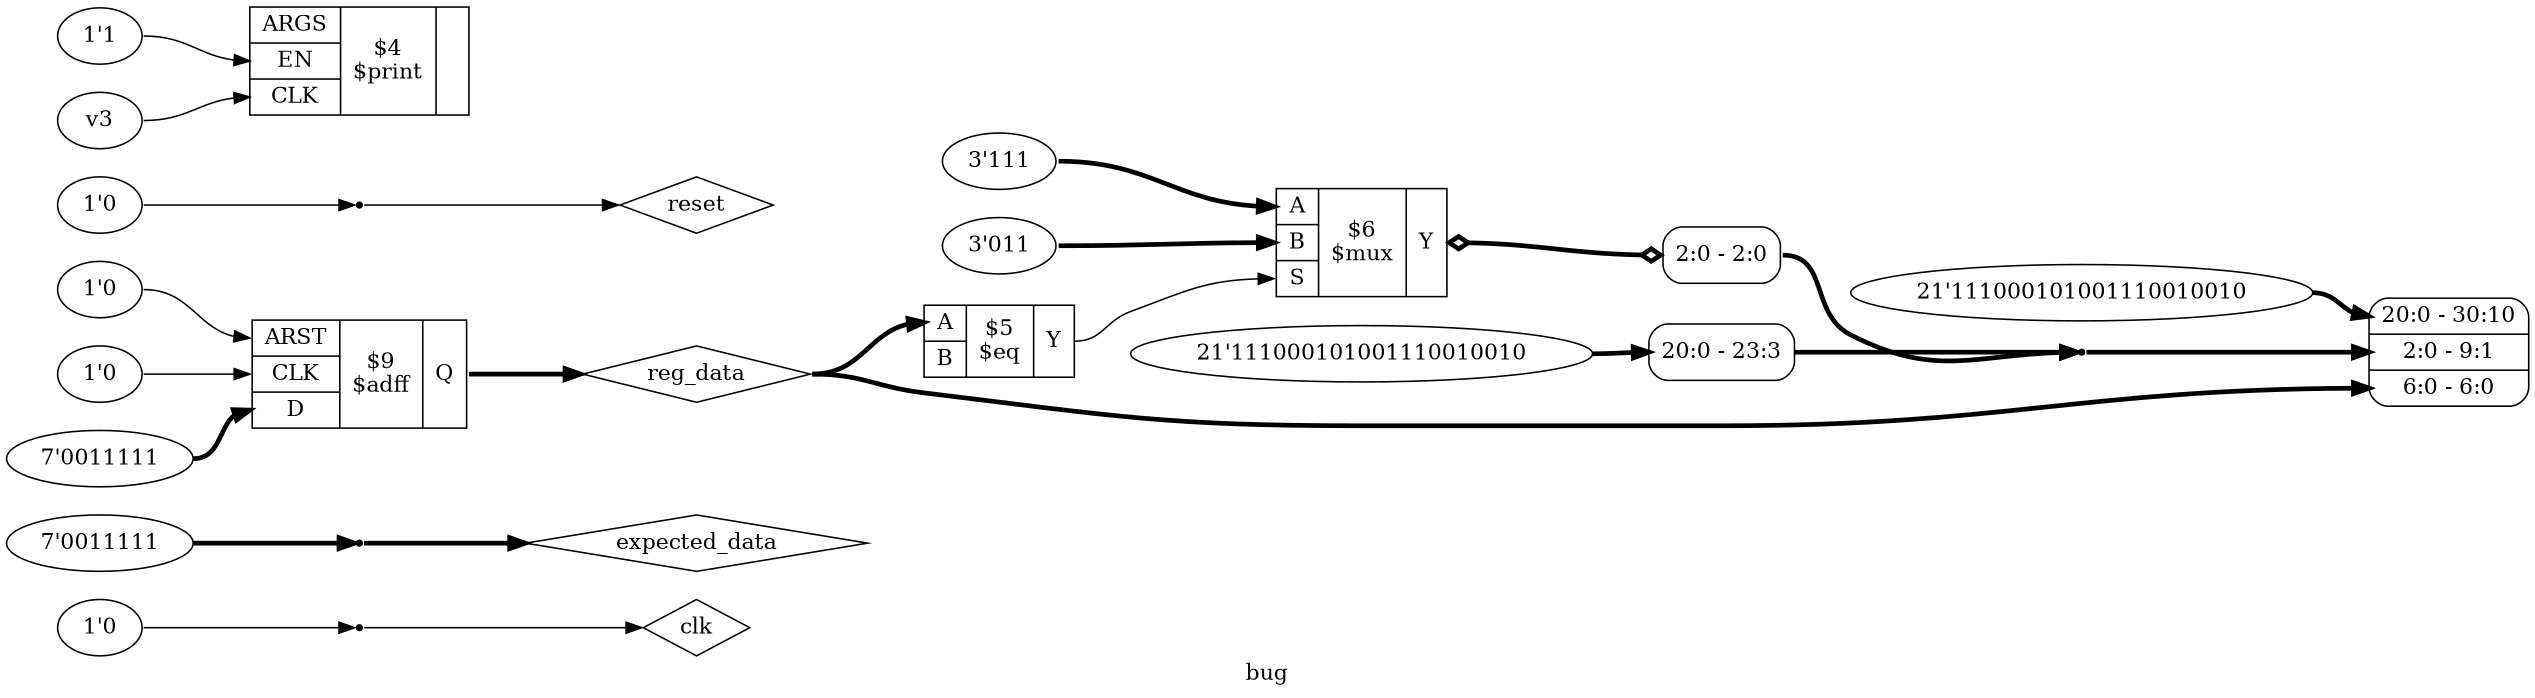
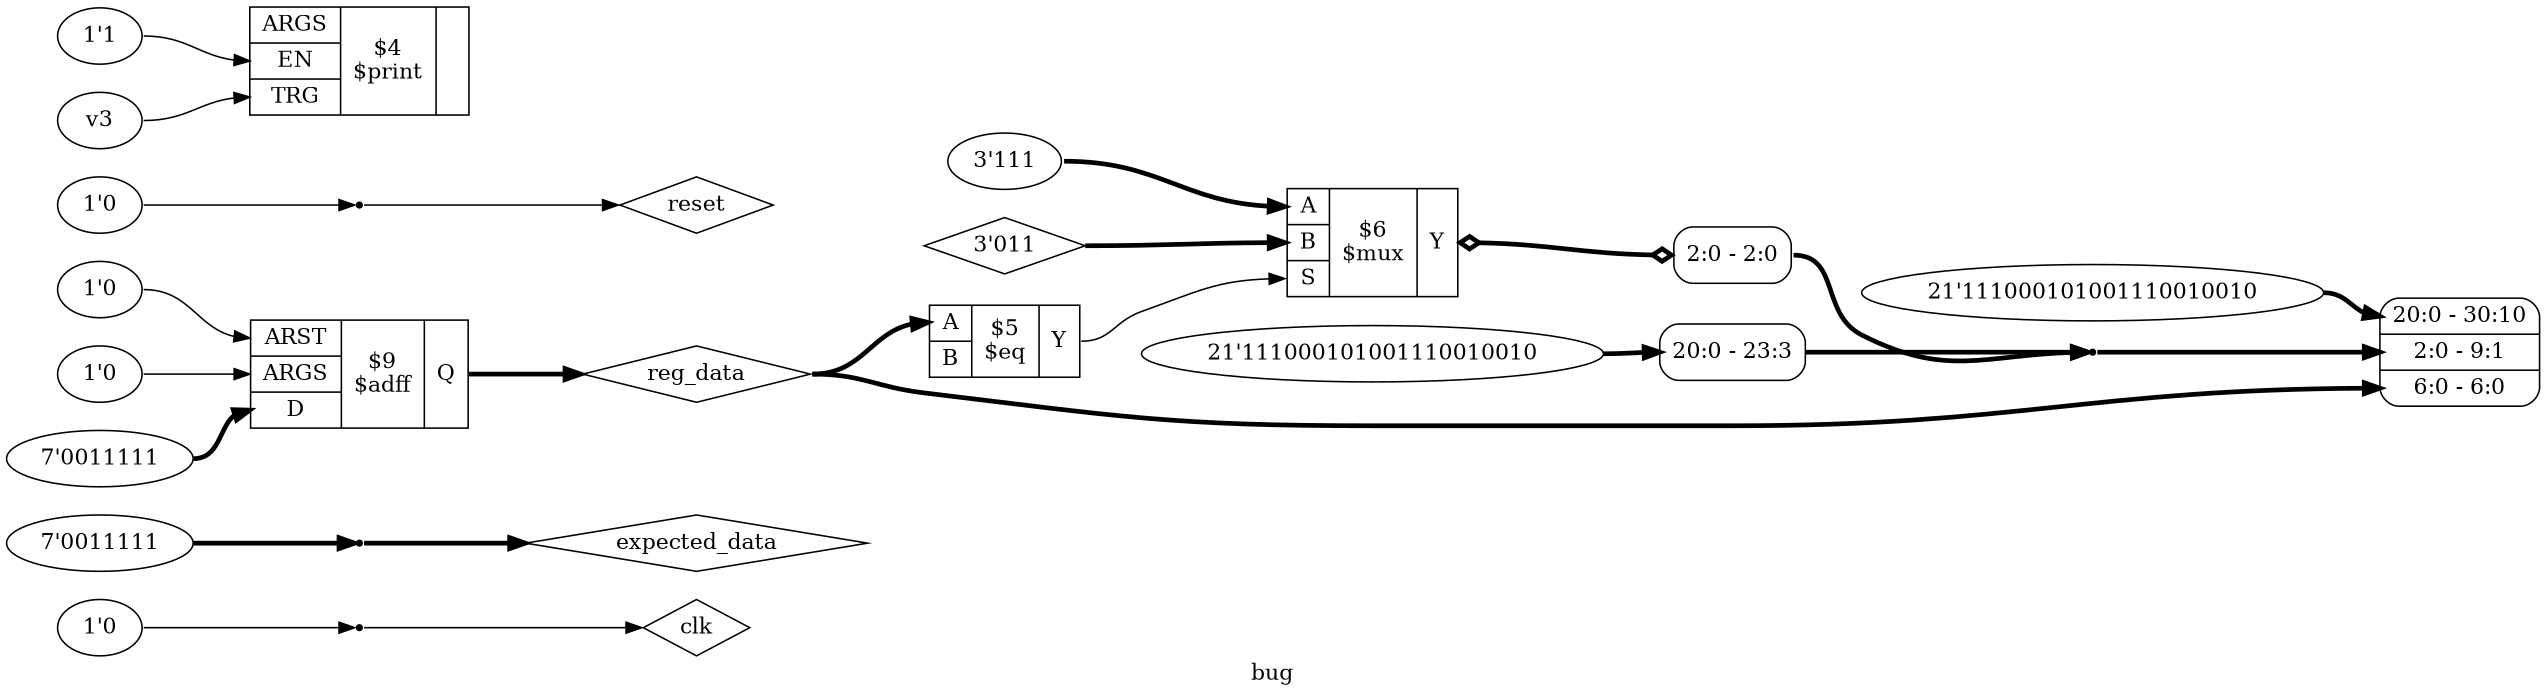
node "ARGS": text "CLK" -> "TRG"
node "3'011": shape ellipse -> diamond
node "ARST": text "CLK" -> "ARGS"
